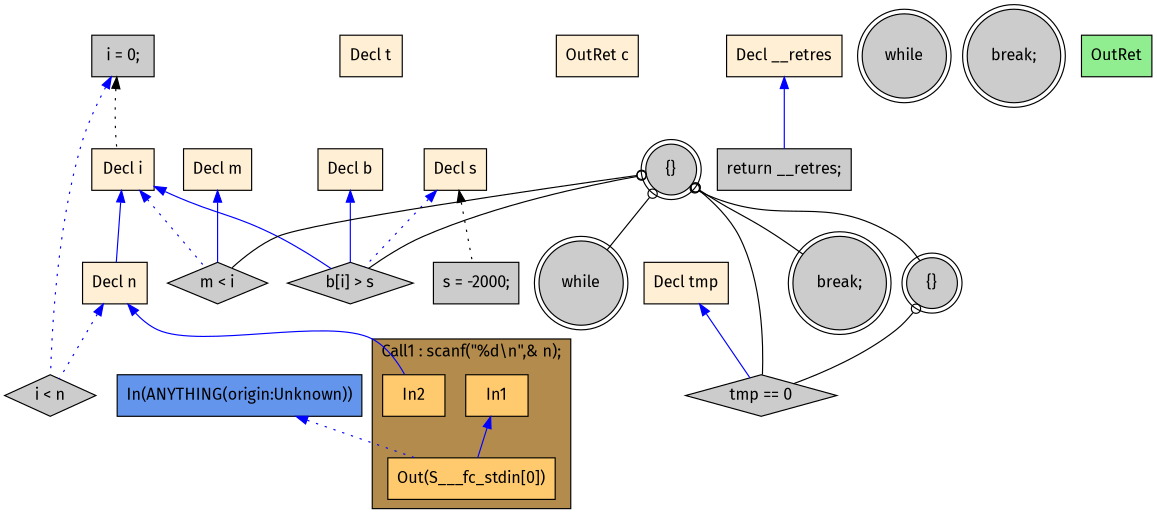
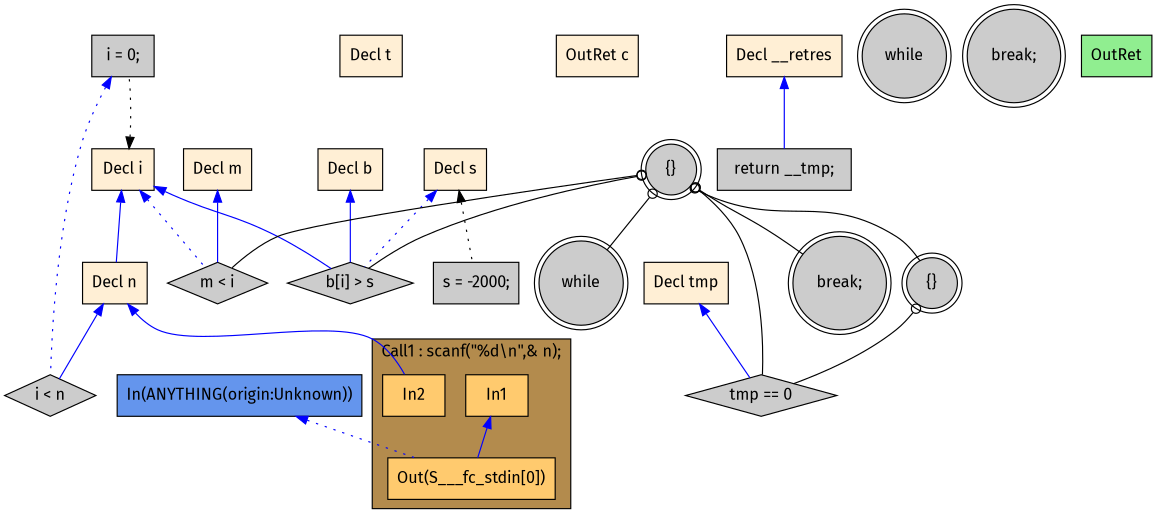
edge "Decl i" -> "i = 0;": reversed
node "return __retres;": label "return __retres;" -> "return __tmp;"
edge "i < n" -> "Decl n": style dotted -> solid
